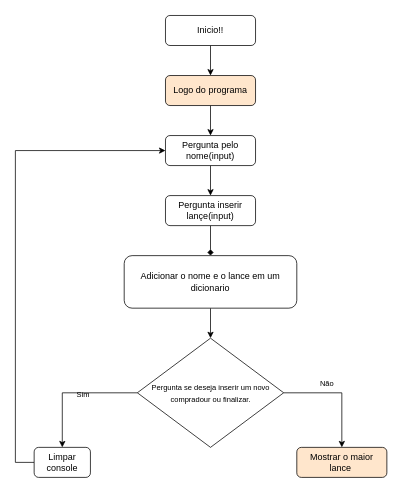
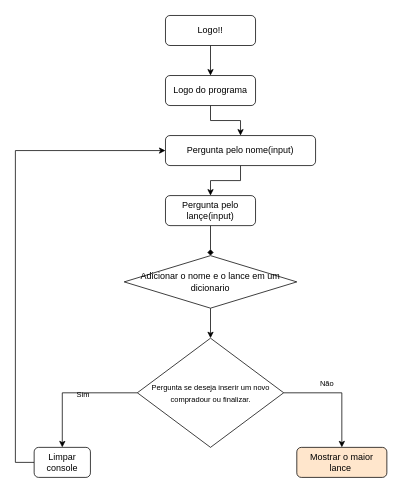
node "Inicio!!": label "Inicio!!" -> "Logo!!"
node "Logo do programa": fillcolor #ffe6cc -> #ffffff
node "Pergunta pelo nome(input)": size 90x30 -> 150x30
node "Pergunta inserir lançe(input)": label "Pergunta inserir lançe(input)" -> "Pergunta pelo lançe(input)"
node "Adicionar o nome e o lance em um dicionario": shape rounded rectangle -> diamond
